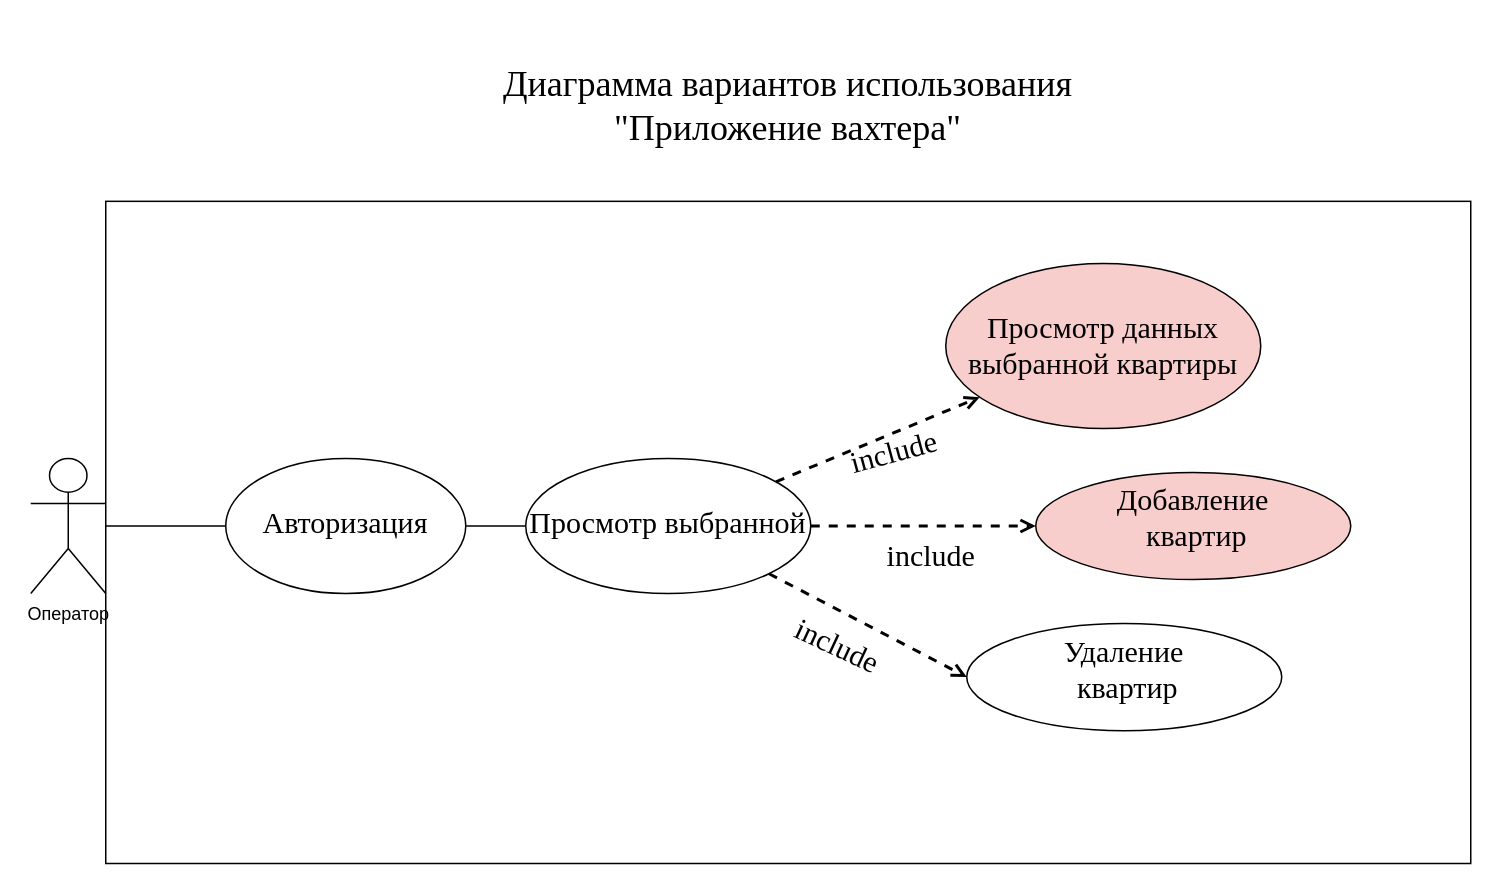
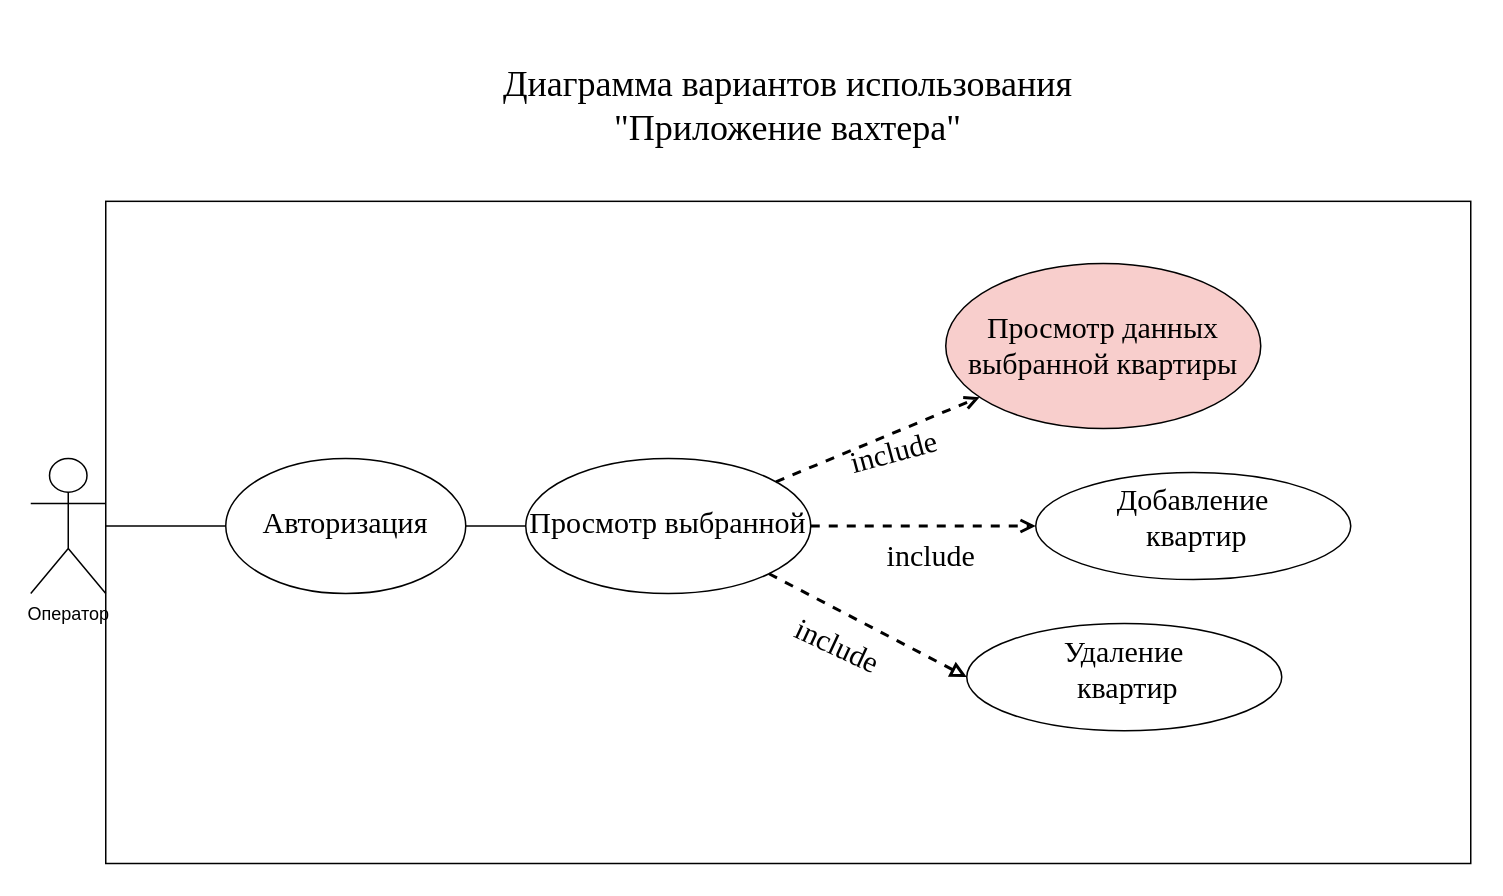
node "Добавление квартир": fillcolor #f8cecc -> #ffffff
edge "Просмотр выбранной" -> "Удаление квартир": arrowhead open -> block
